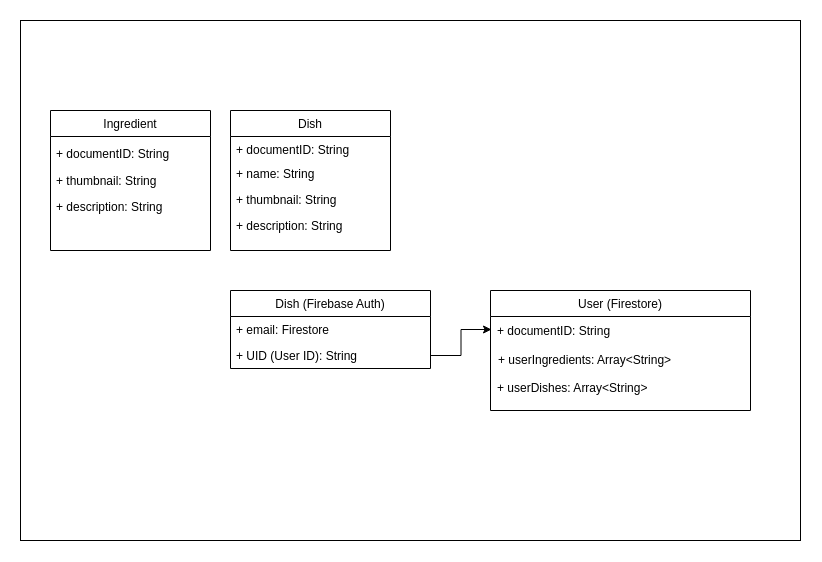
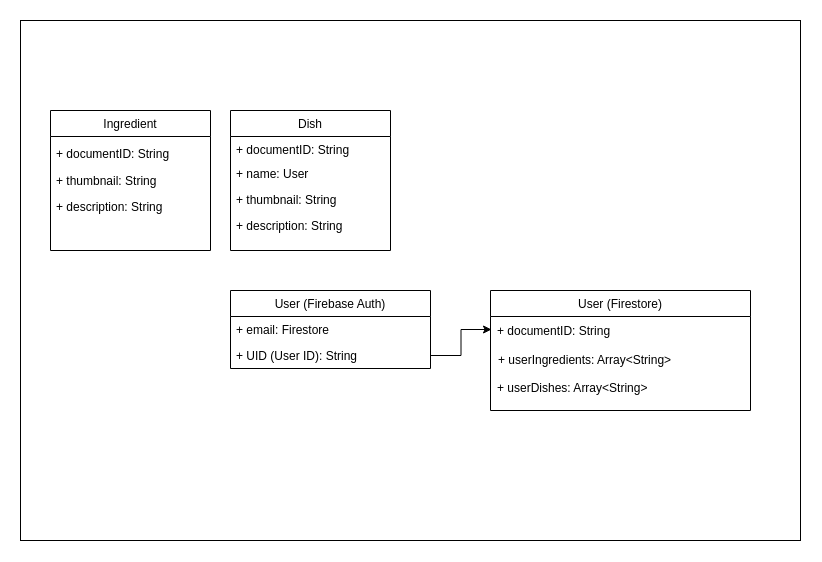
node "+ name: String": label "+ name: String" -> "+ name: User"
node "Dish (Firebase Auth)": label "Dish (Firebase Auth)" -> "User (Firebase Auth)"
